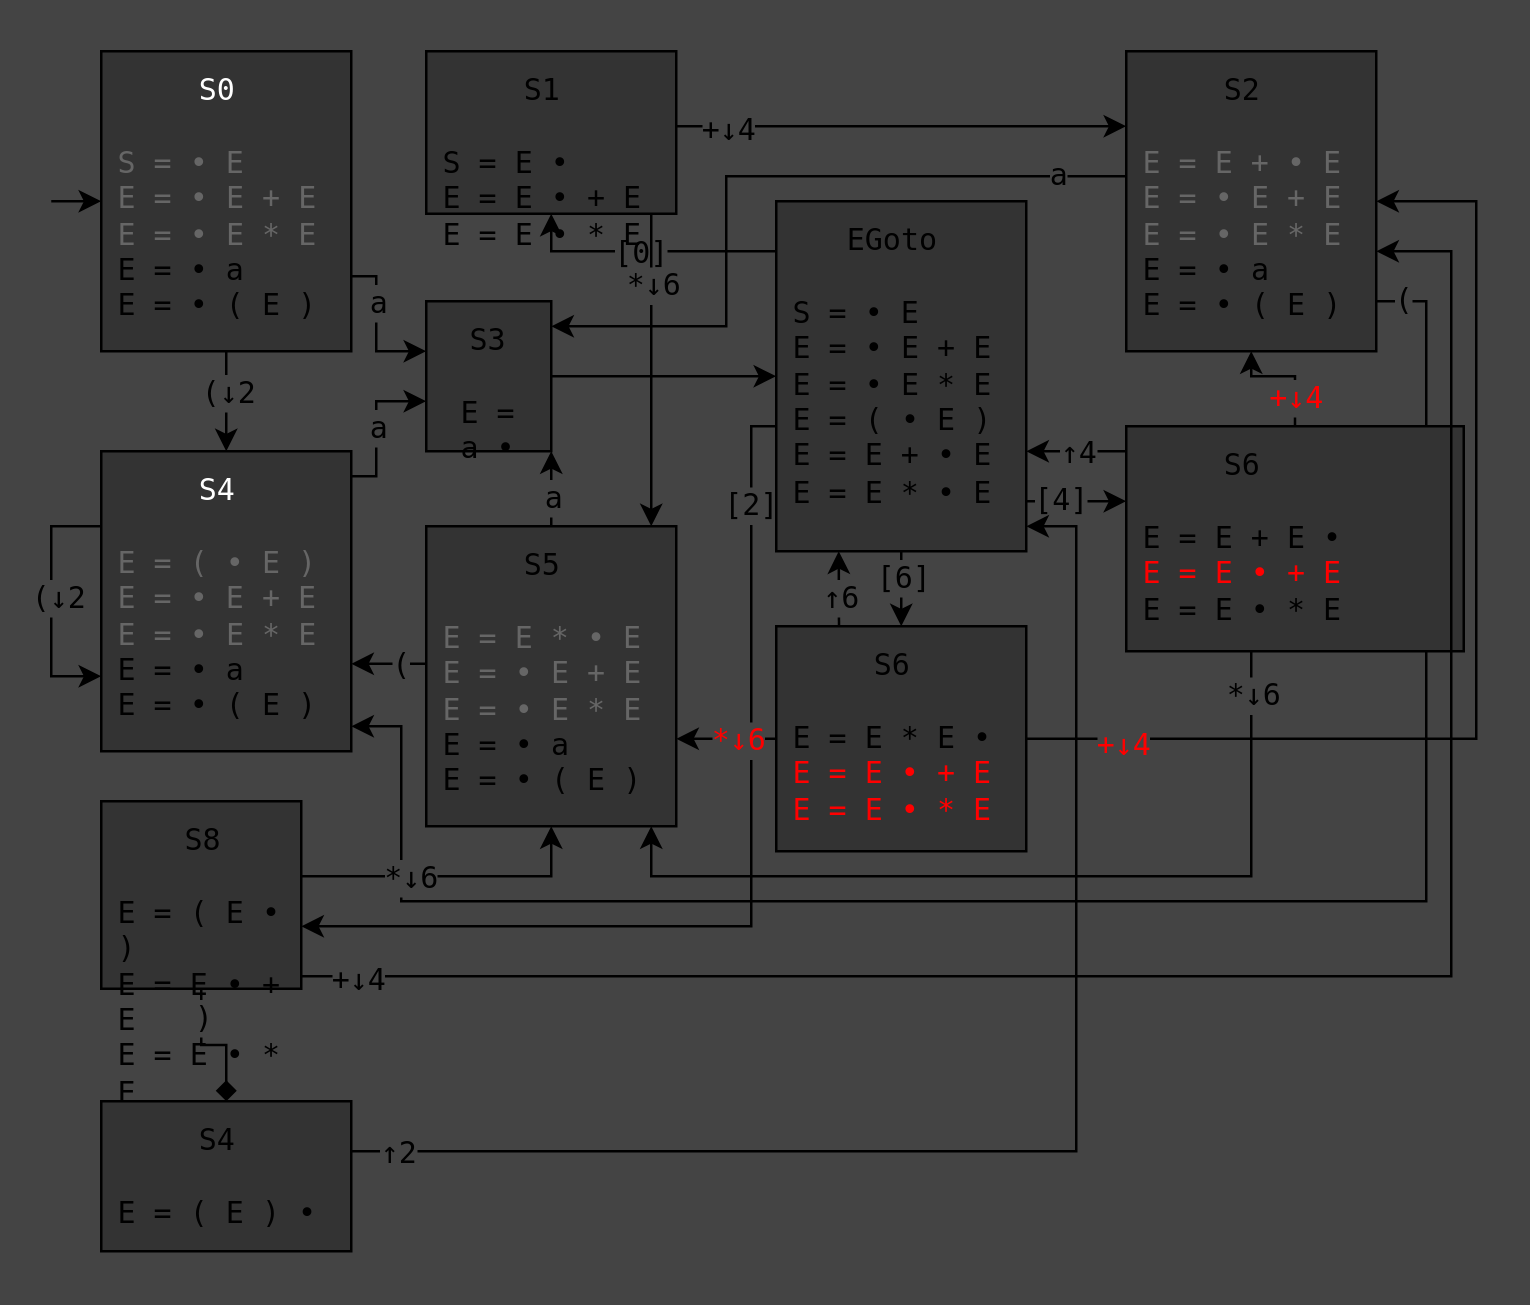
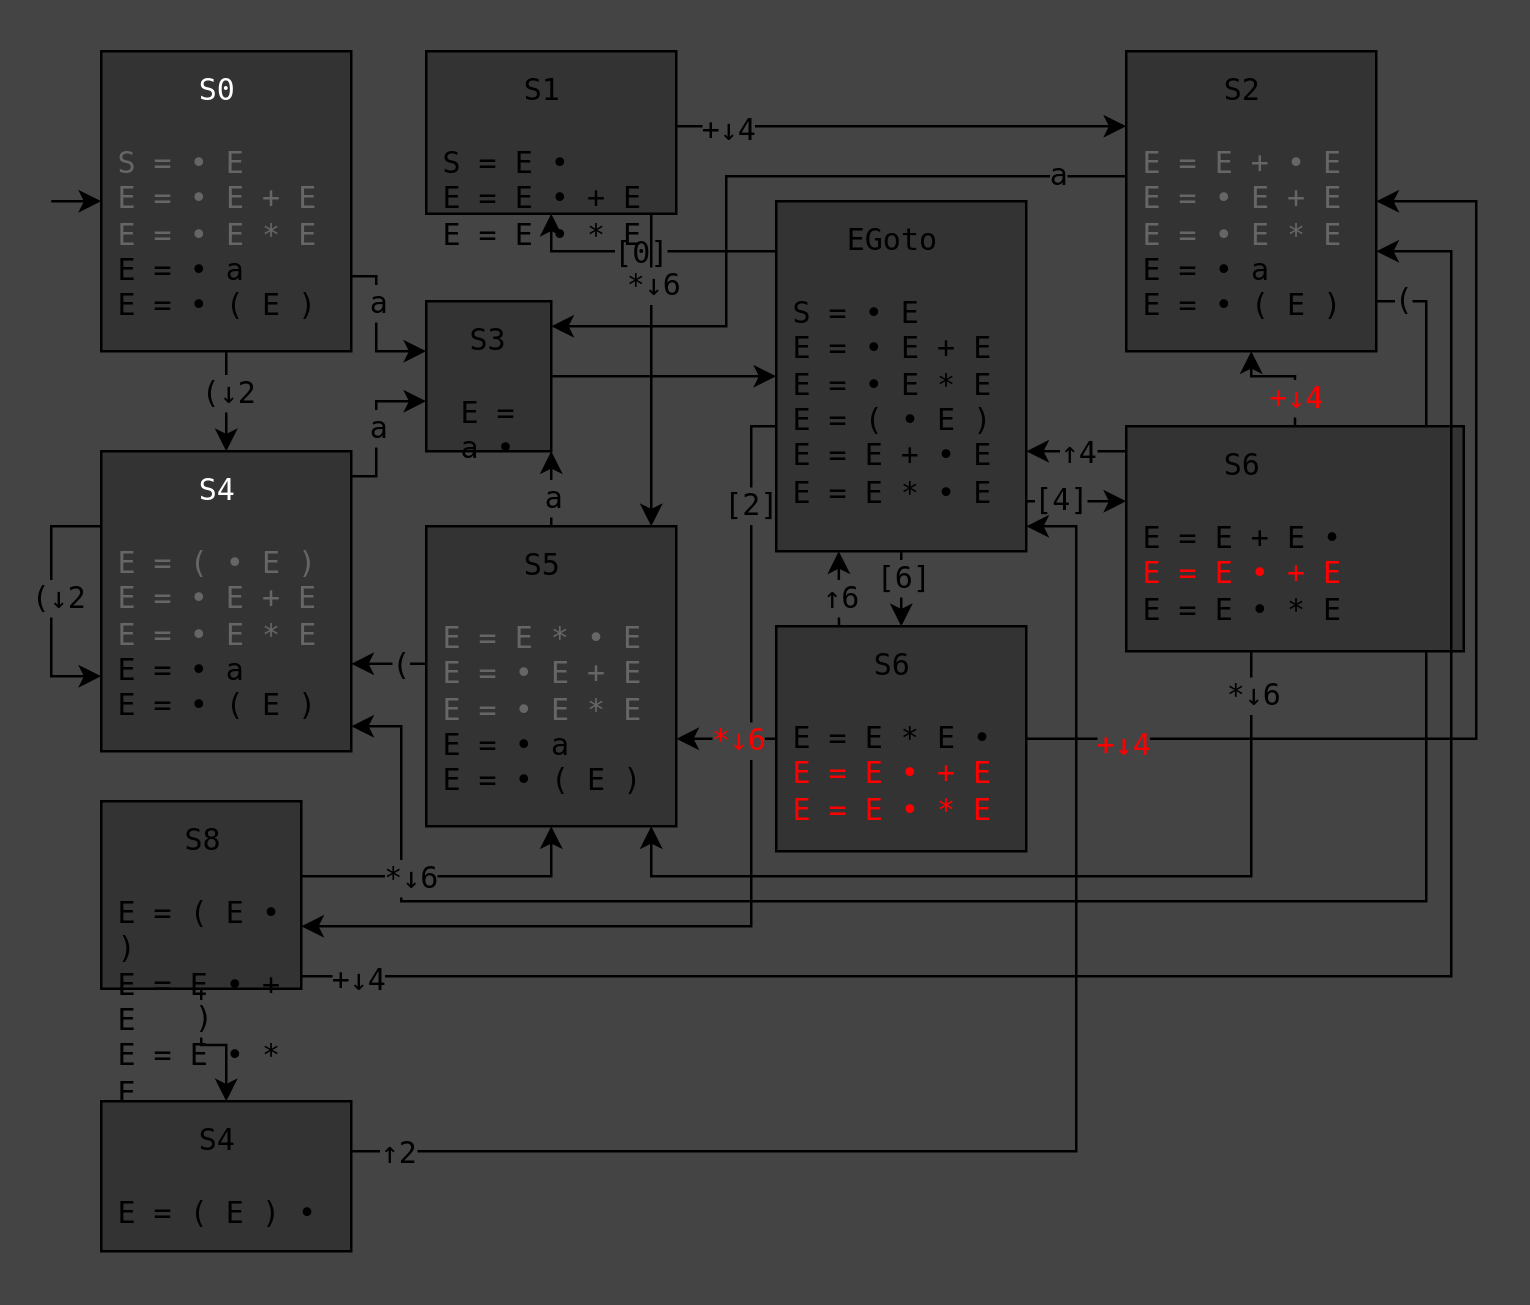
edge "S8 E = ( E • ) E = E • + E E = E • * E" -> "S4 E = ( E ) •": arrowhead diamond -> classic
